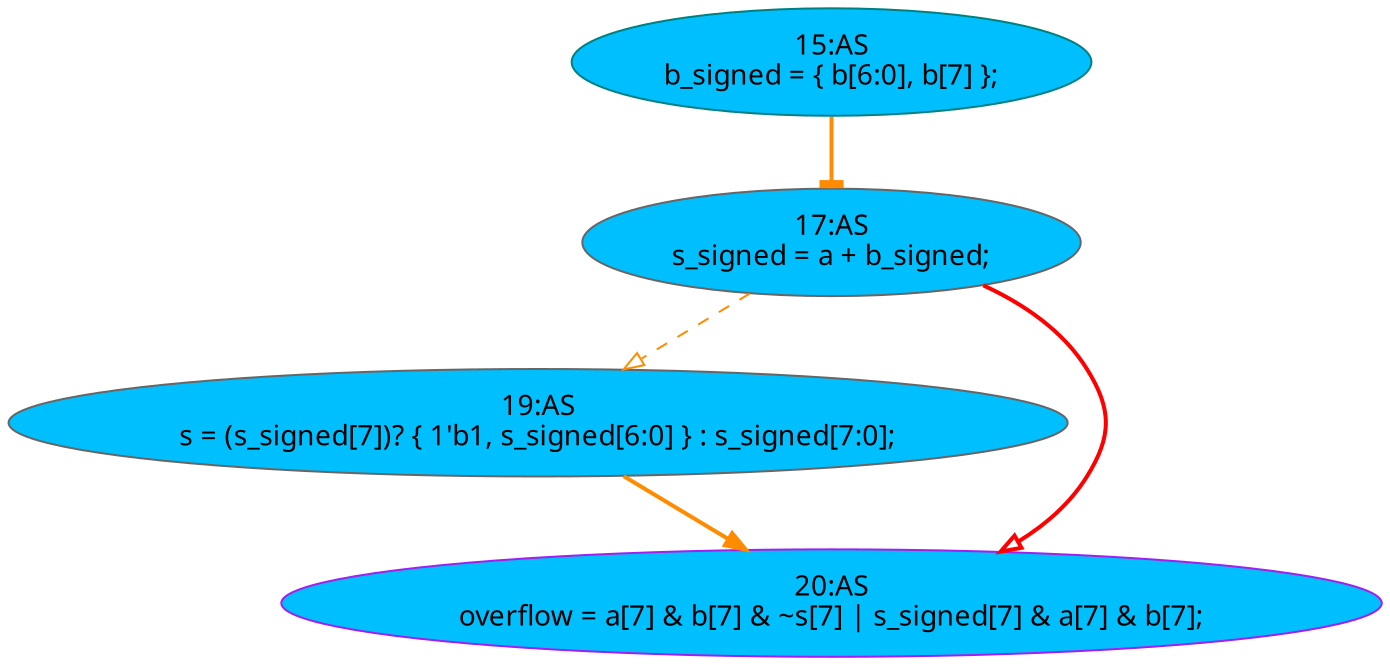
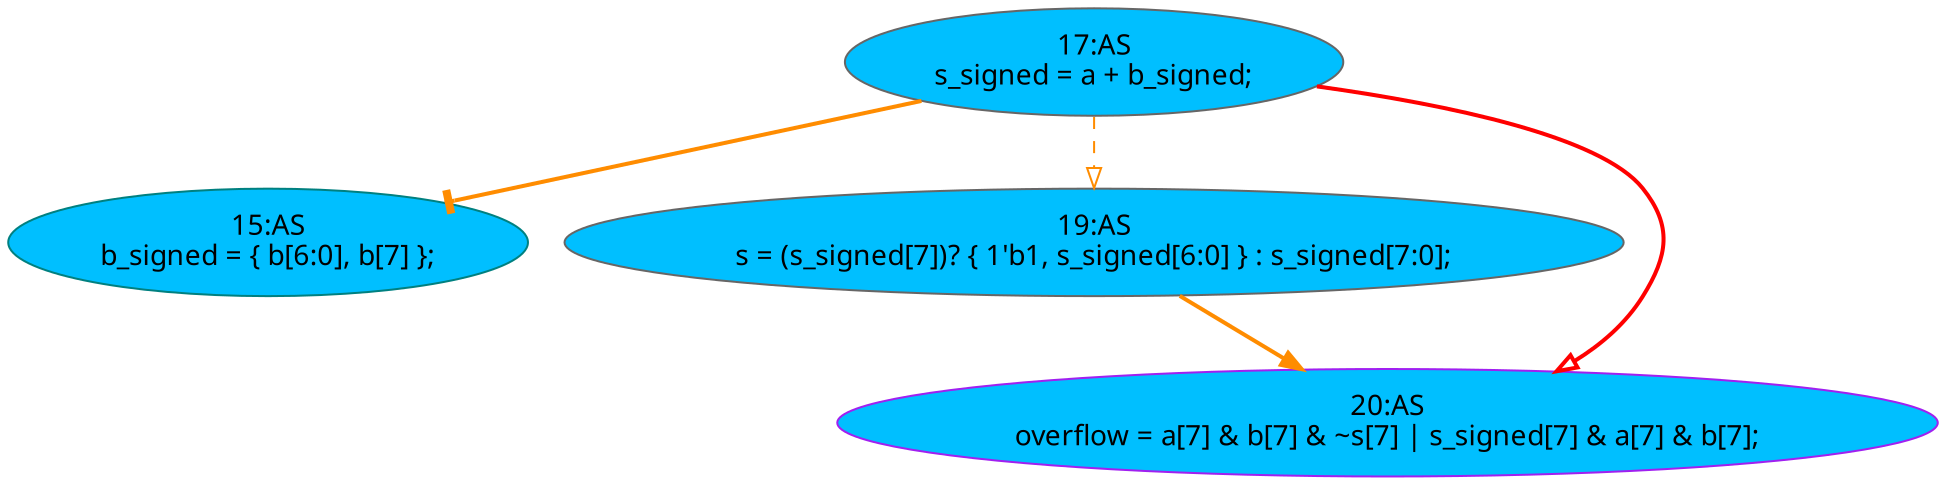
edge "15:AS b_signed = { b[6:0], b[7] };" -> "17:AS s_signed = a + b_signed;": reversed
